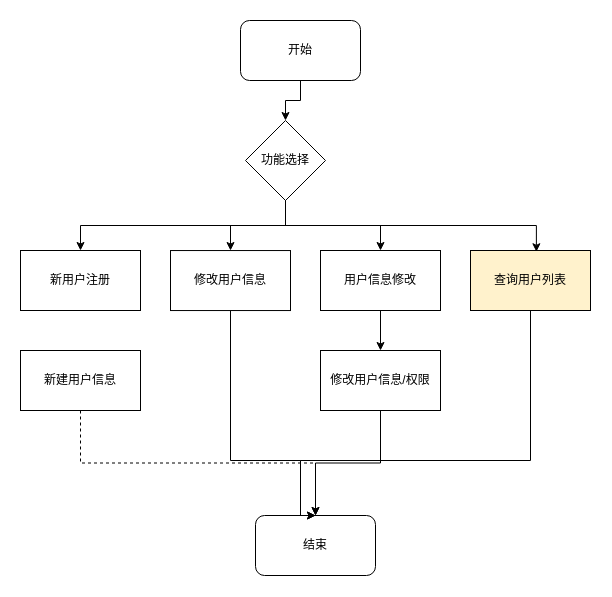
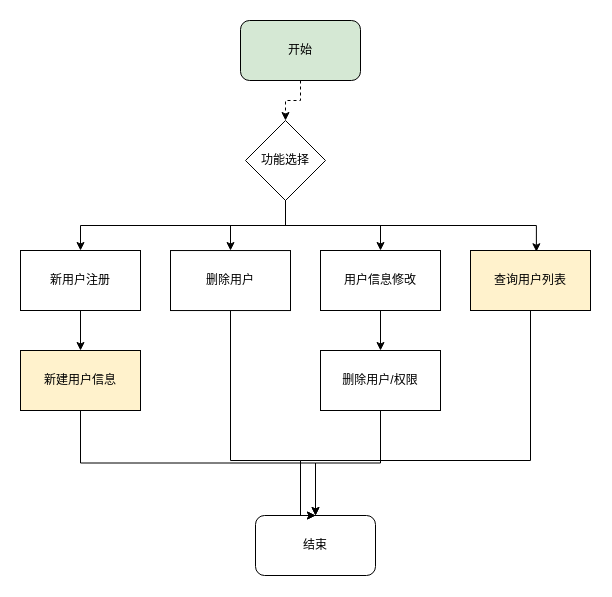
node "开始": fillcolor #ffffff -> #d5e8d4
edge "开始" -> "功能选择": style solid -> dashed
node "修改用户信息": label "修改用户信息" -> "删除用户"
edge "新用户注册" -> "新建用户信息": added
node "新建用户信息": fillcolor #ffffff -> #fff2cc
node "修改用户信息/权限": label "修改用户信息/权限" -> "删除用户/权限"
edge "新建用户信息" -> "结束": style dashed -> solid
